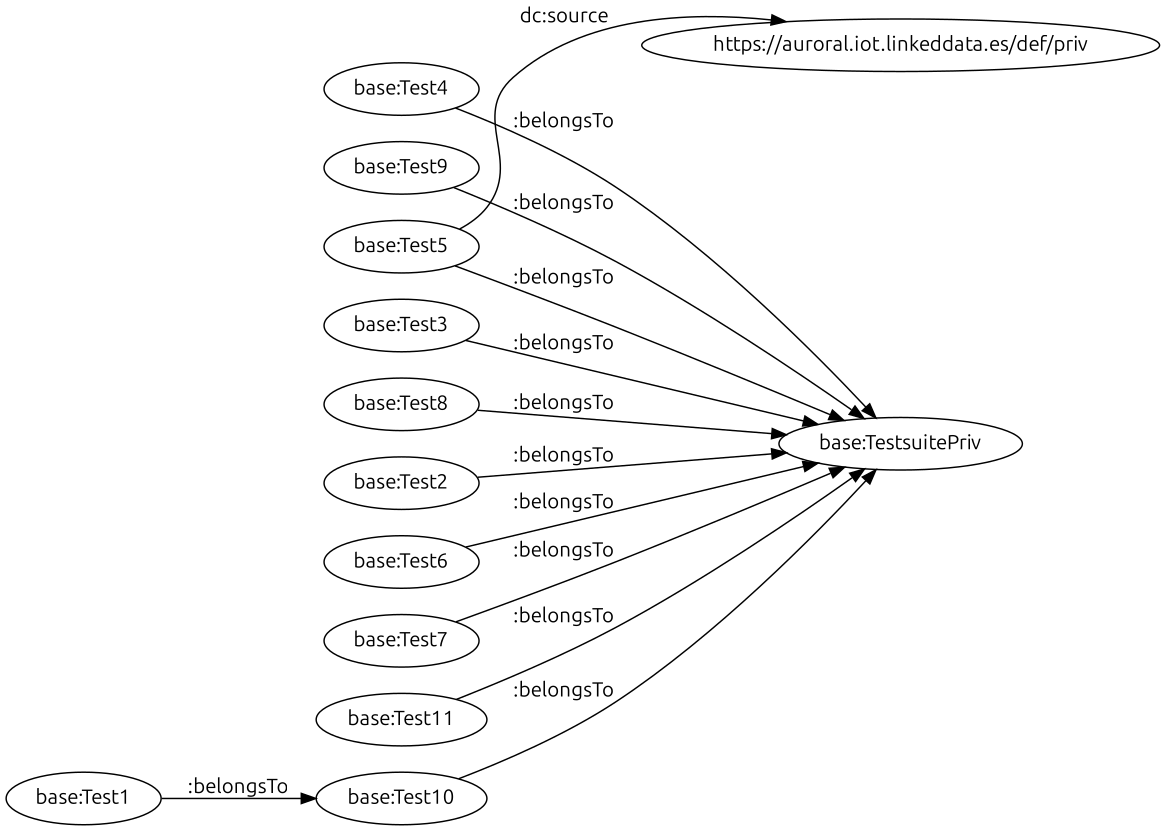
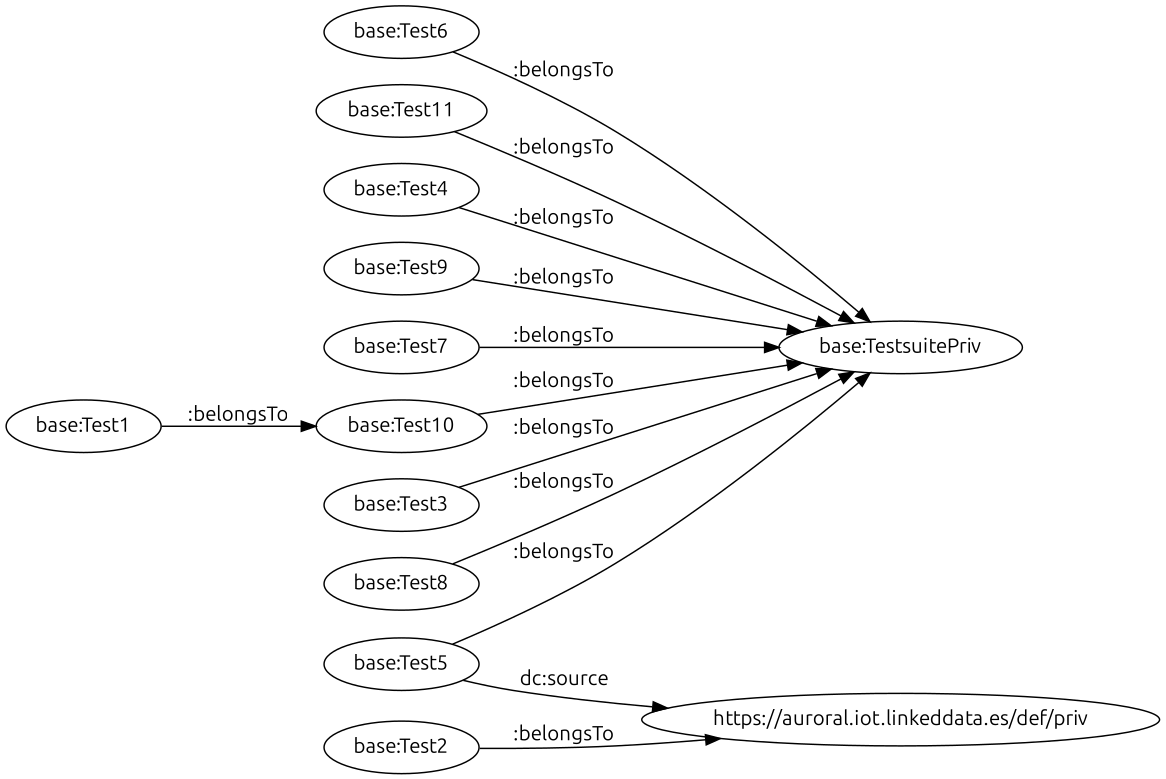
edge "base:Test2" -> "base:TestsuitePriv": now "base:Test2" -> "https://auroral.iot.linkeddata.es/def/priv"
